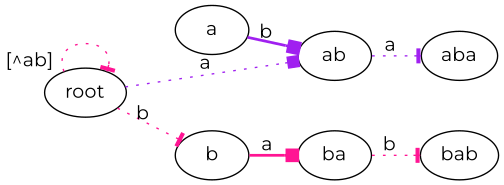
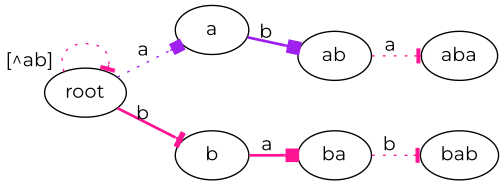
edge "ab" -> "aba": color purple -> deeppink
edge "root" -> "ab": now "root" -> "a"
edge "root" -> "b": style dotted -> bold
